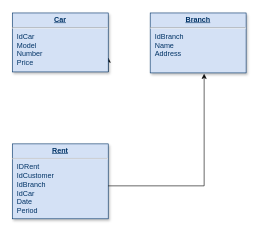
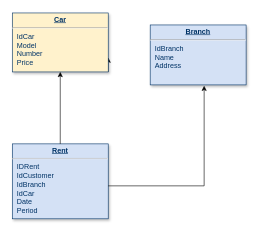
node "Car IdCar Model Number Price": fillcolor #d4e1f5 -> #fff2cc
node "Branch IdBranch Name Address": moved (198, 43) -> (198, 55)
edge "Rent IDRent IdCustomer IdBranch IdCar Date Period" -> "Car IdCar Model Number Price": added
